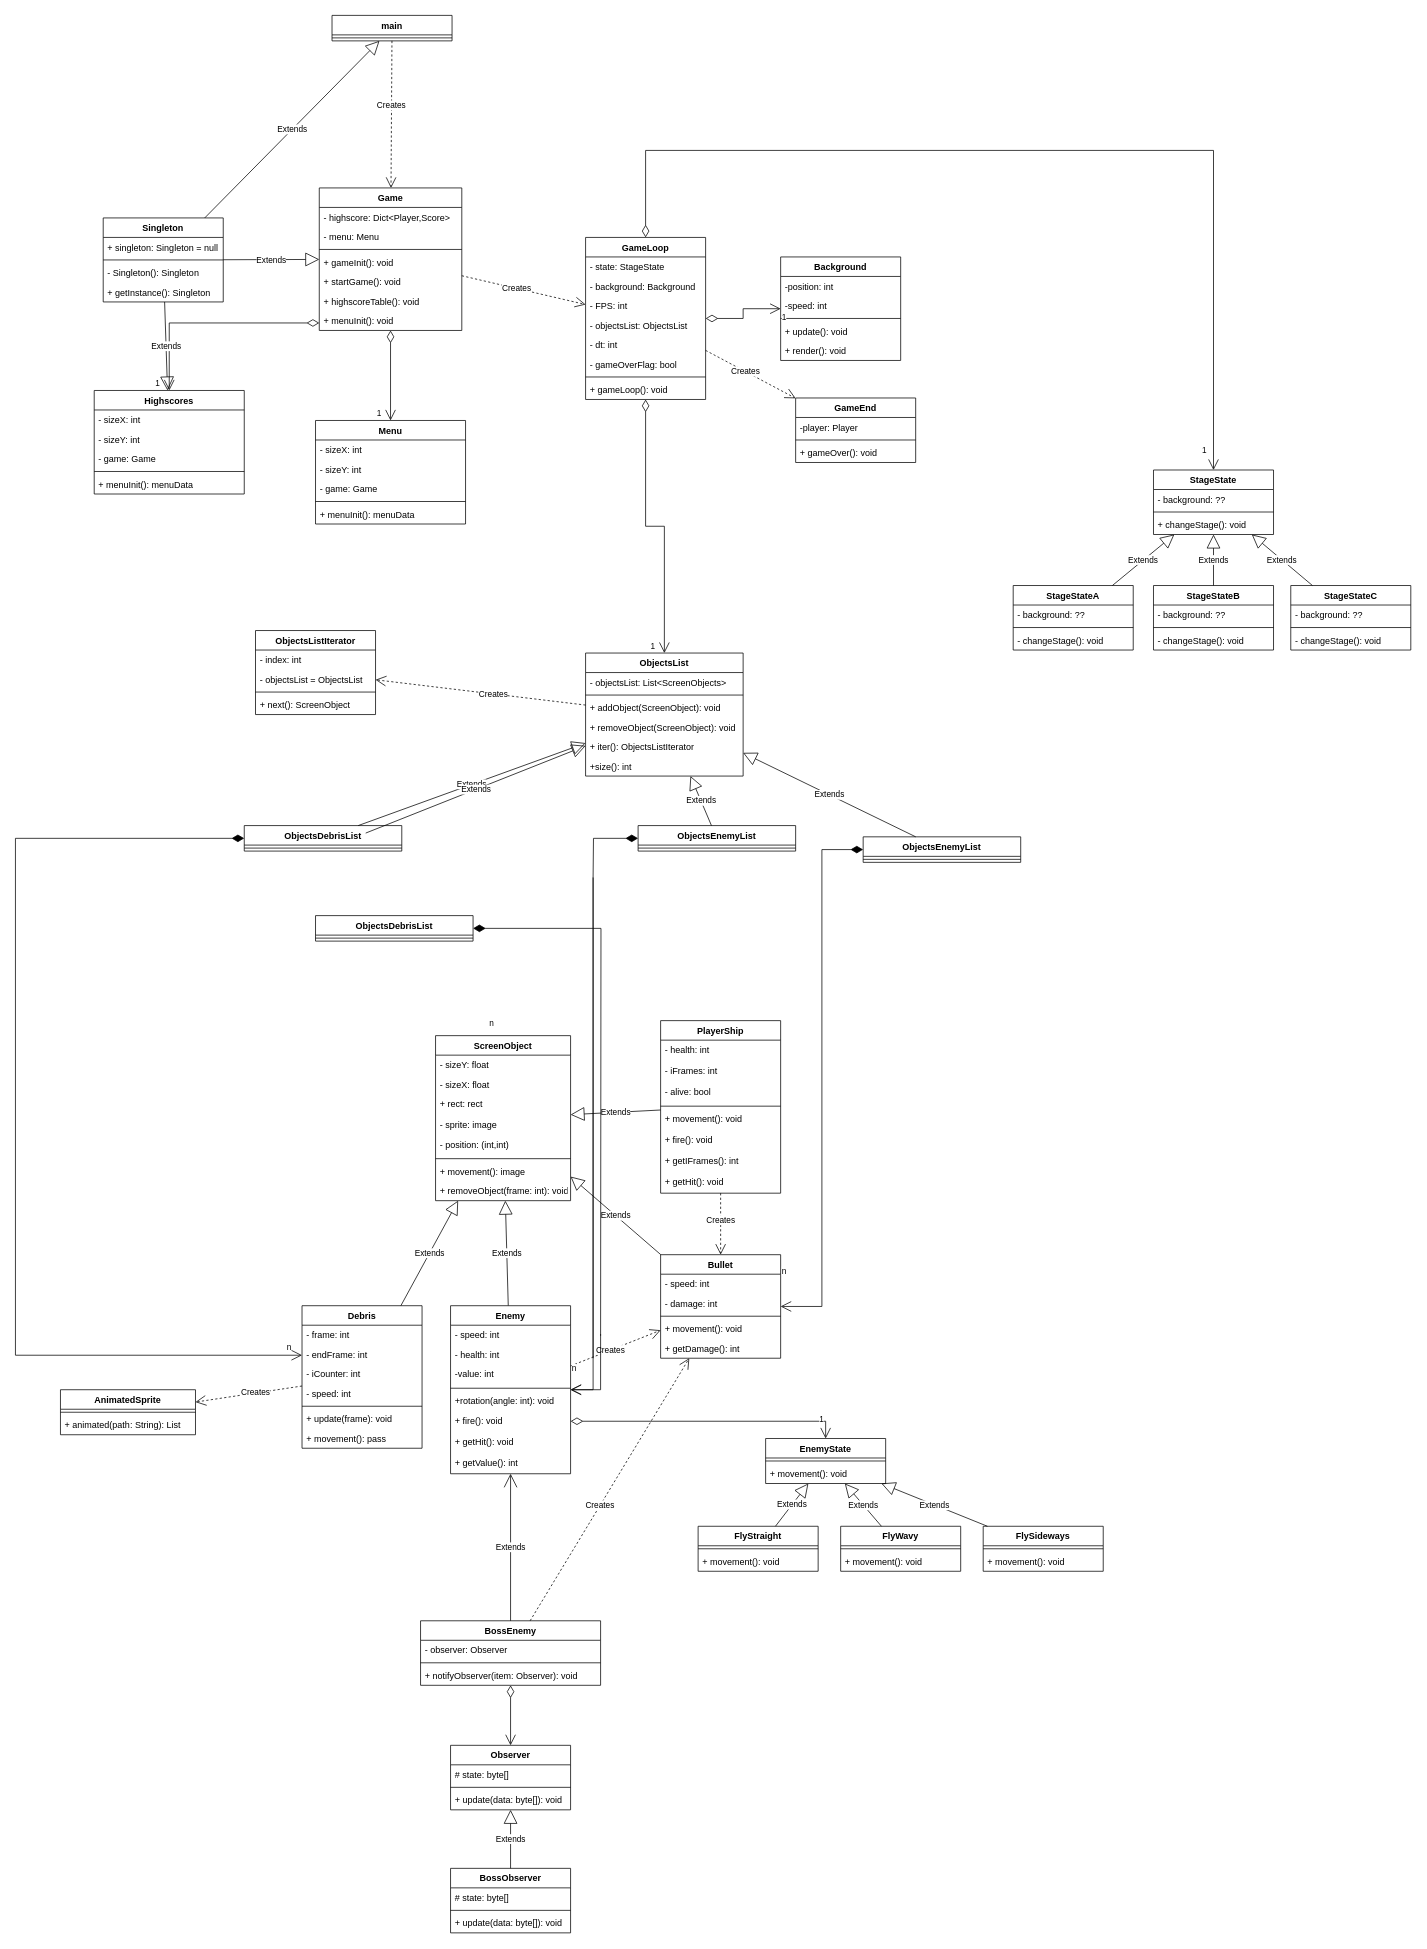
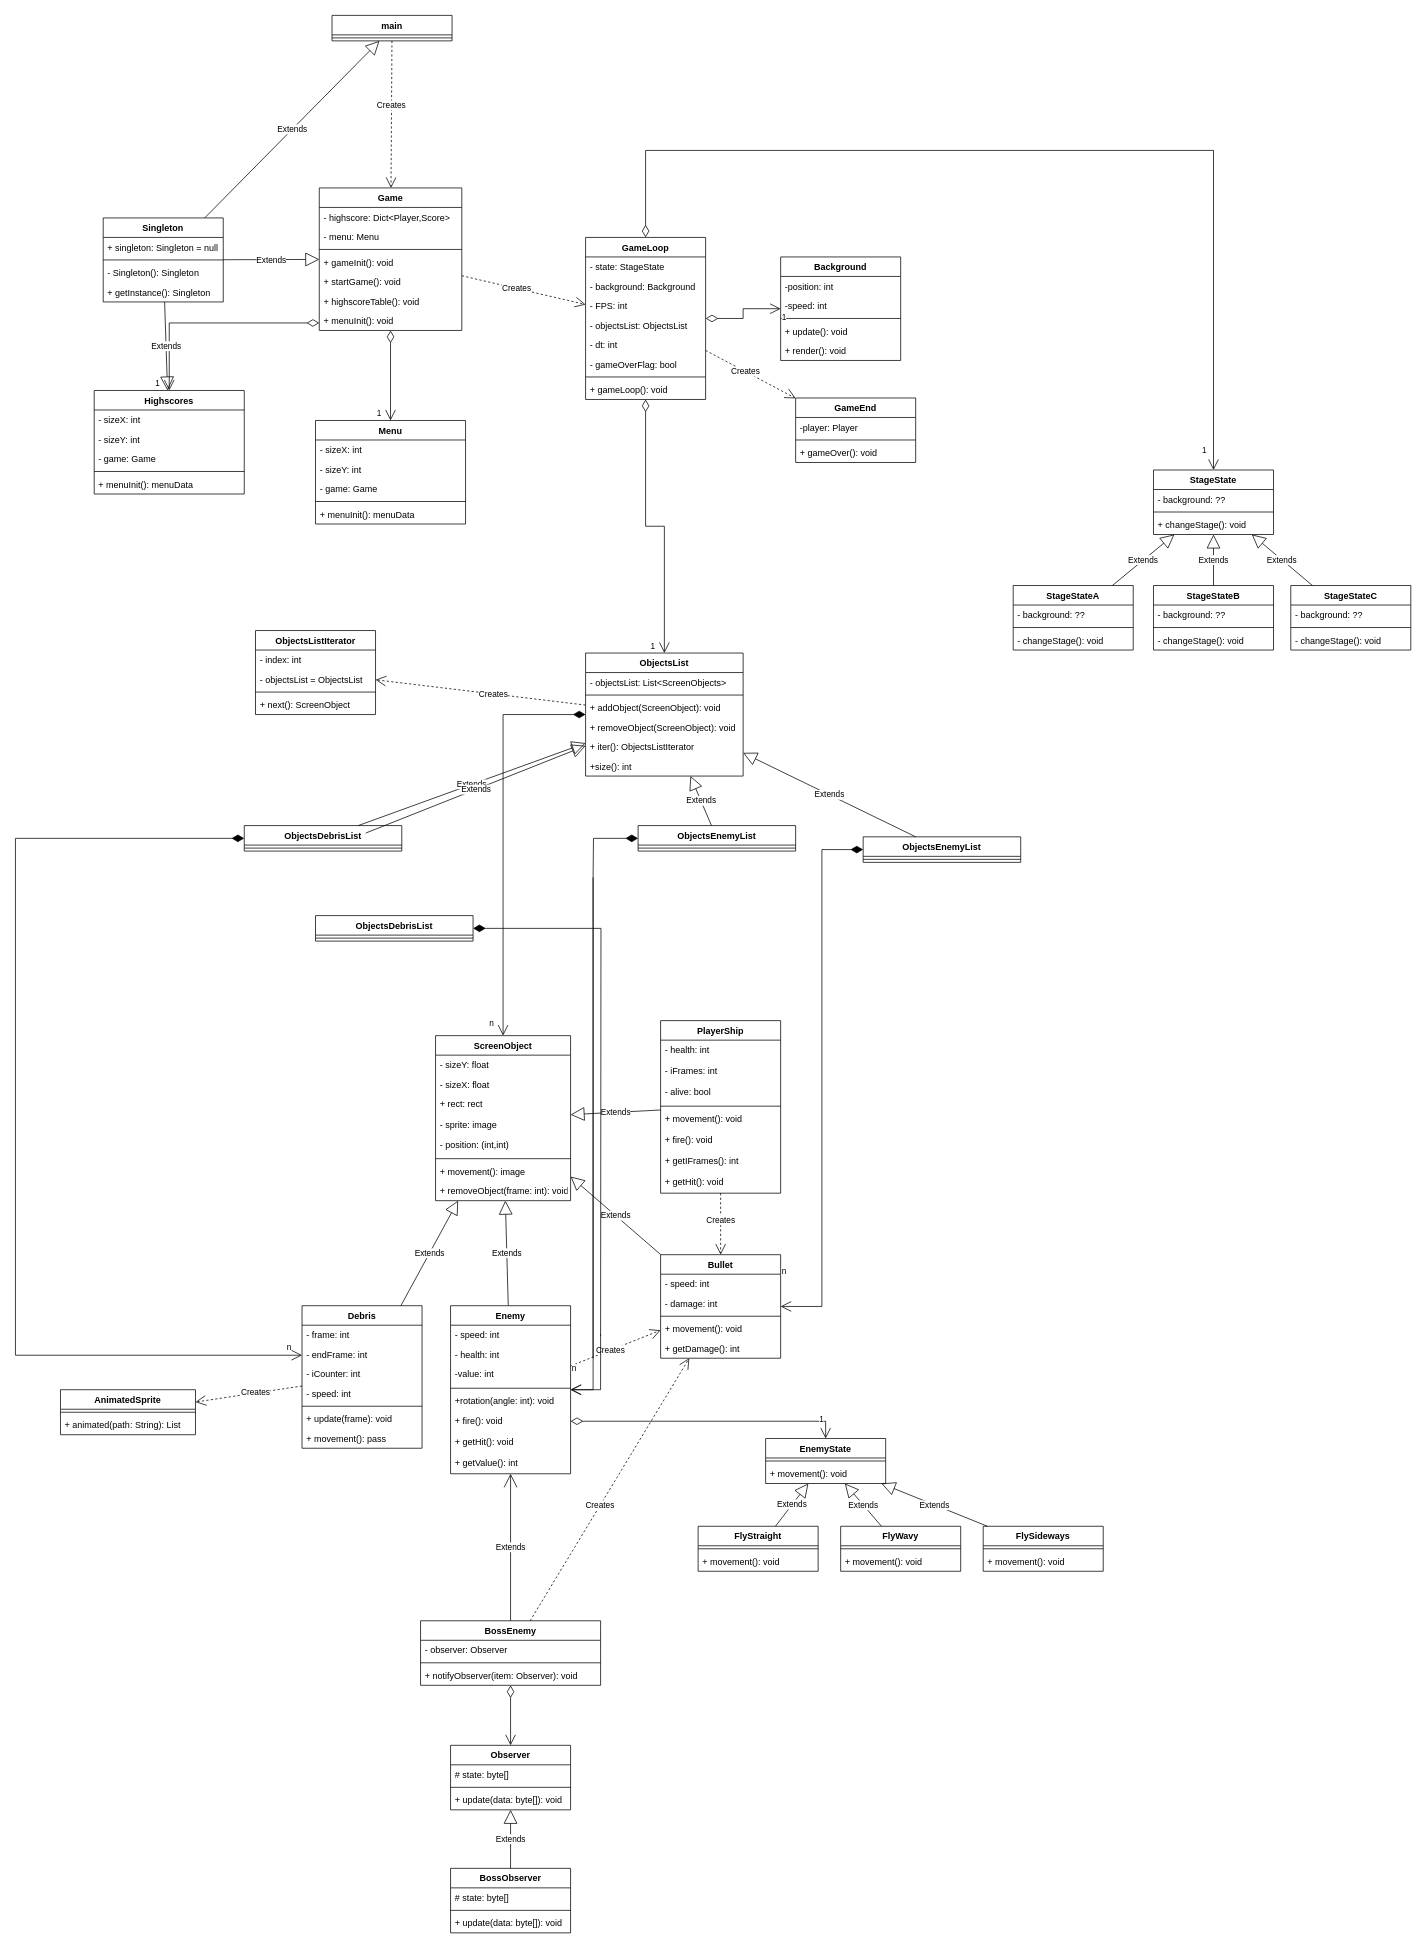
edge "ObjectsList" -- "ScreenObject": added
